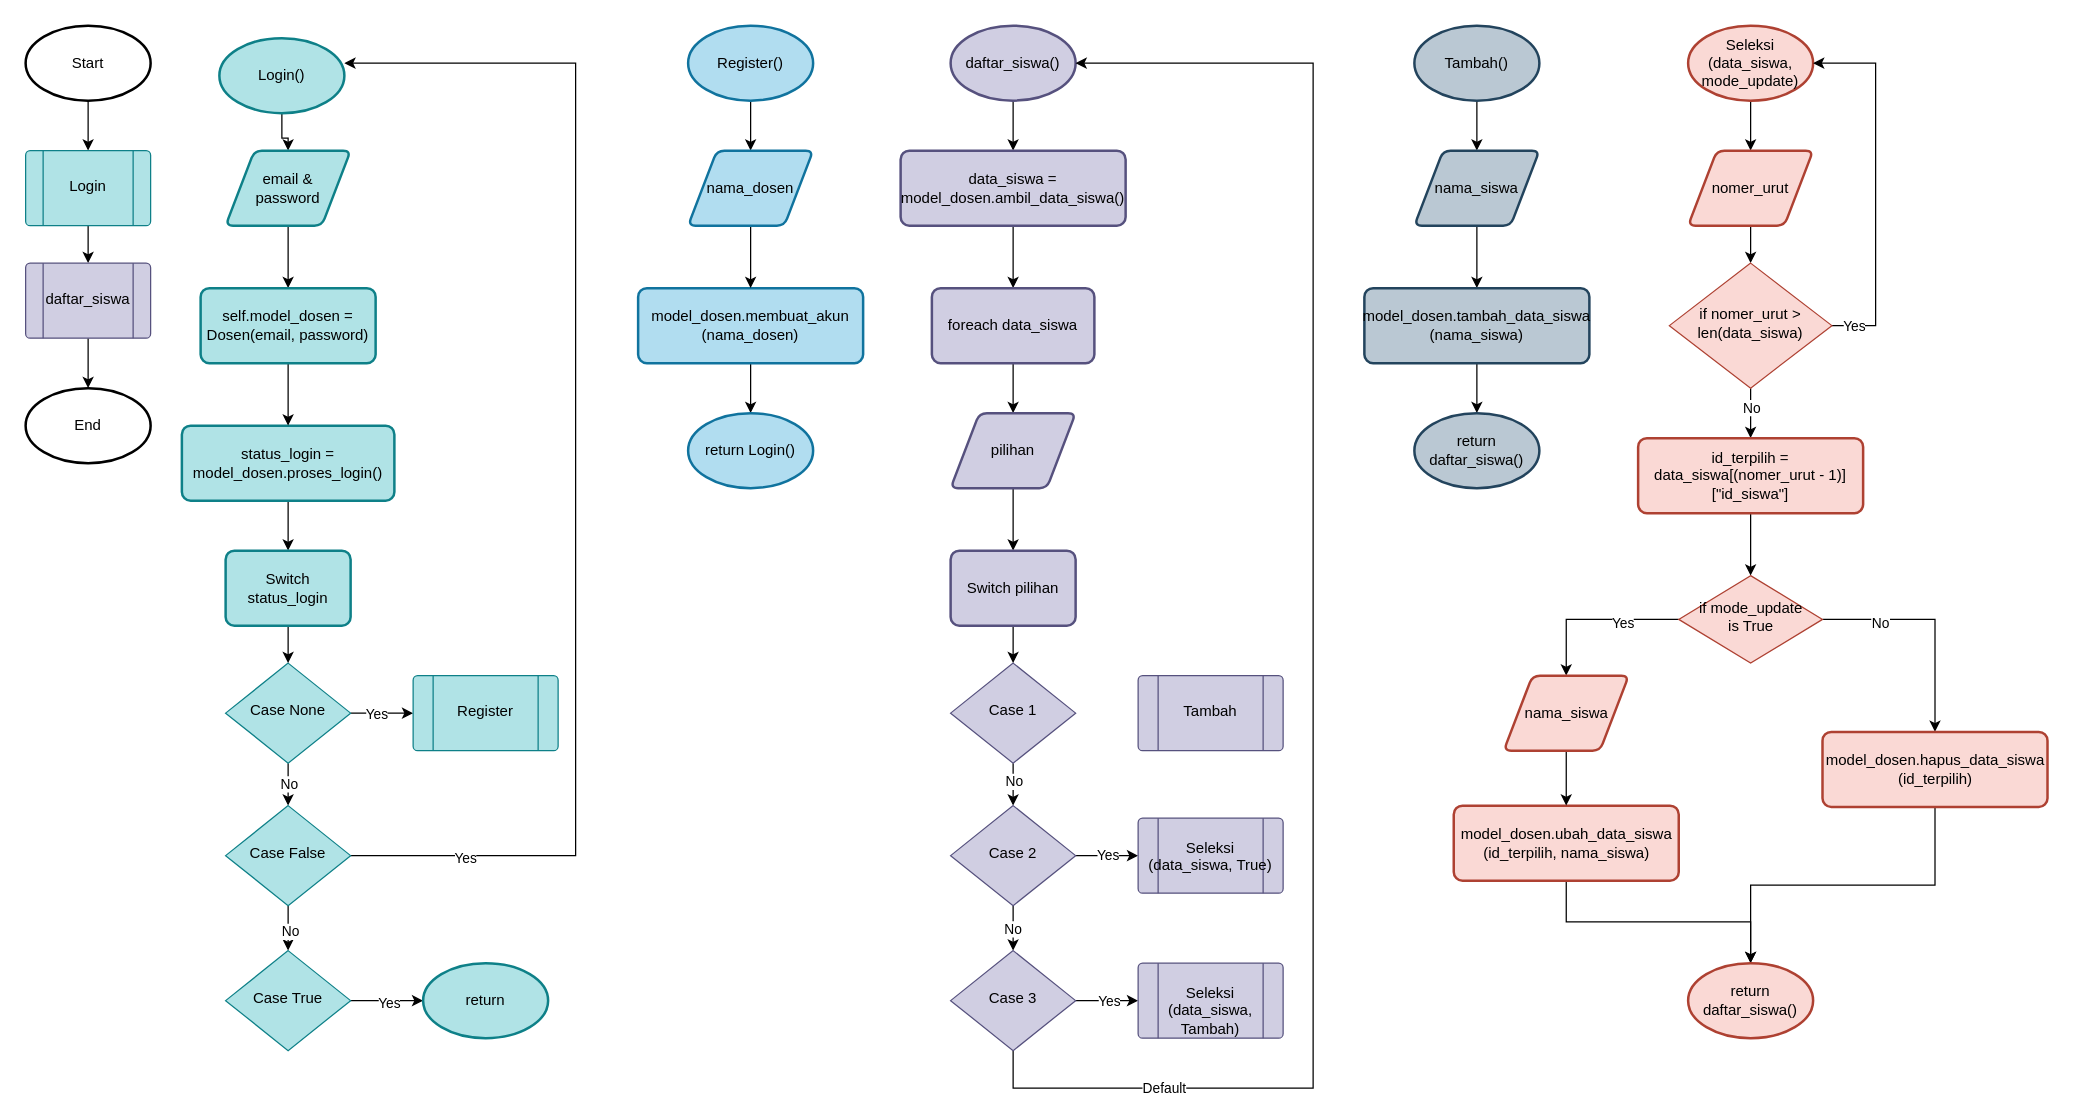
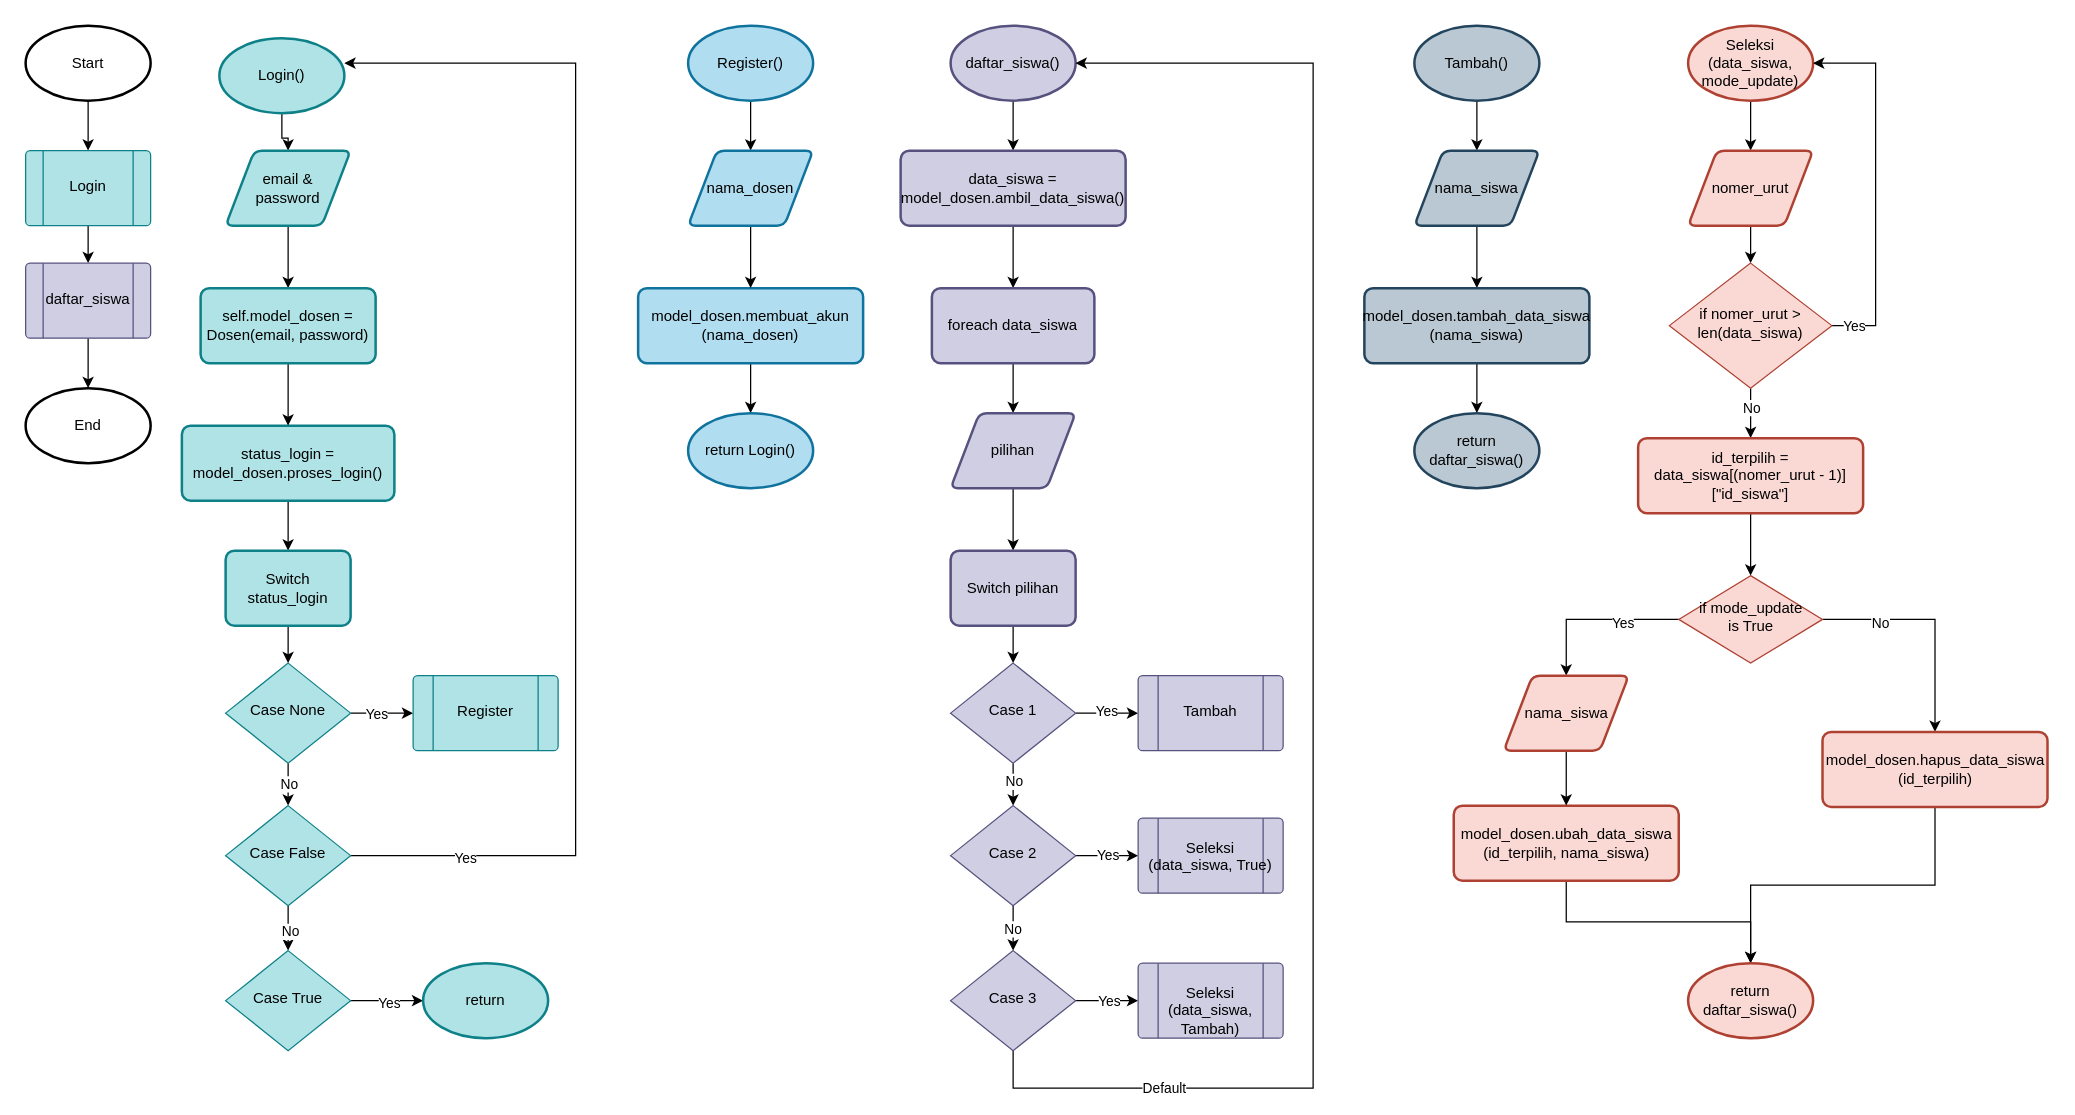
edge "Case 1" -> "Tambah": added, label "Yes"
